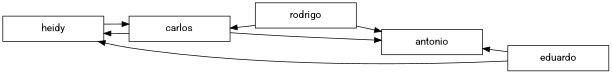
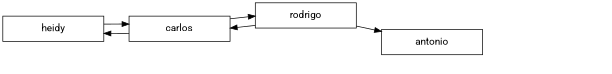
edge "carlos" -> "antonio": now "carlos" -> "rodrigo"
node "eduardo": removed
